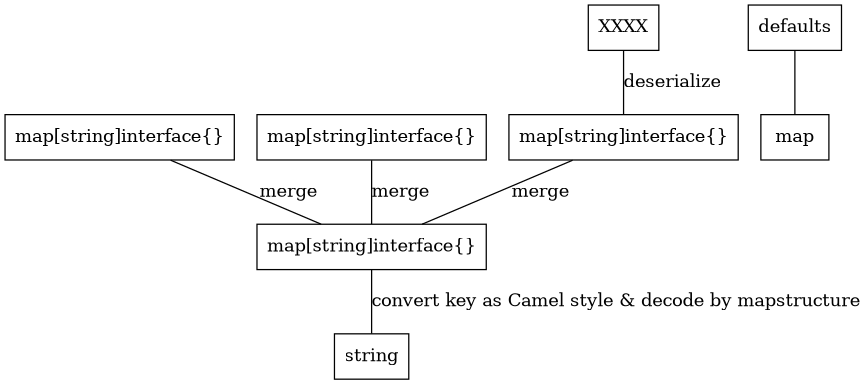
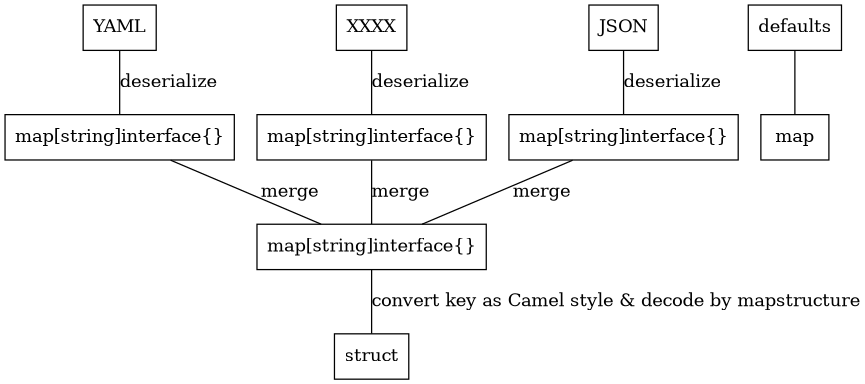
node "YAML": added
node "JSON": added
node "string": label "string" -> "struct"
